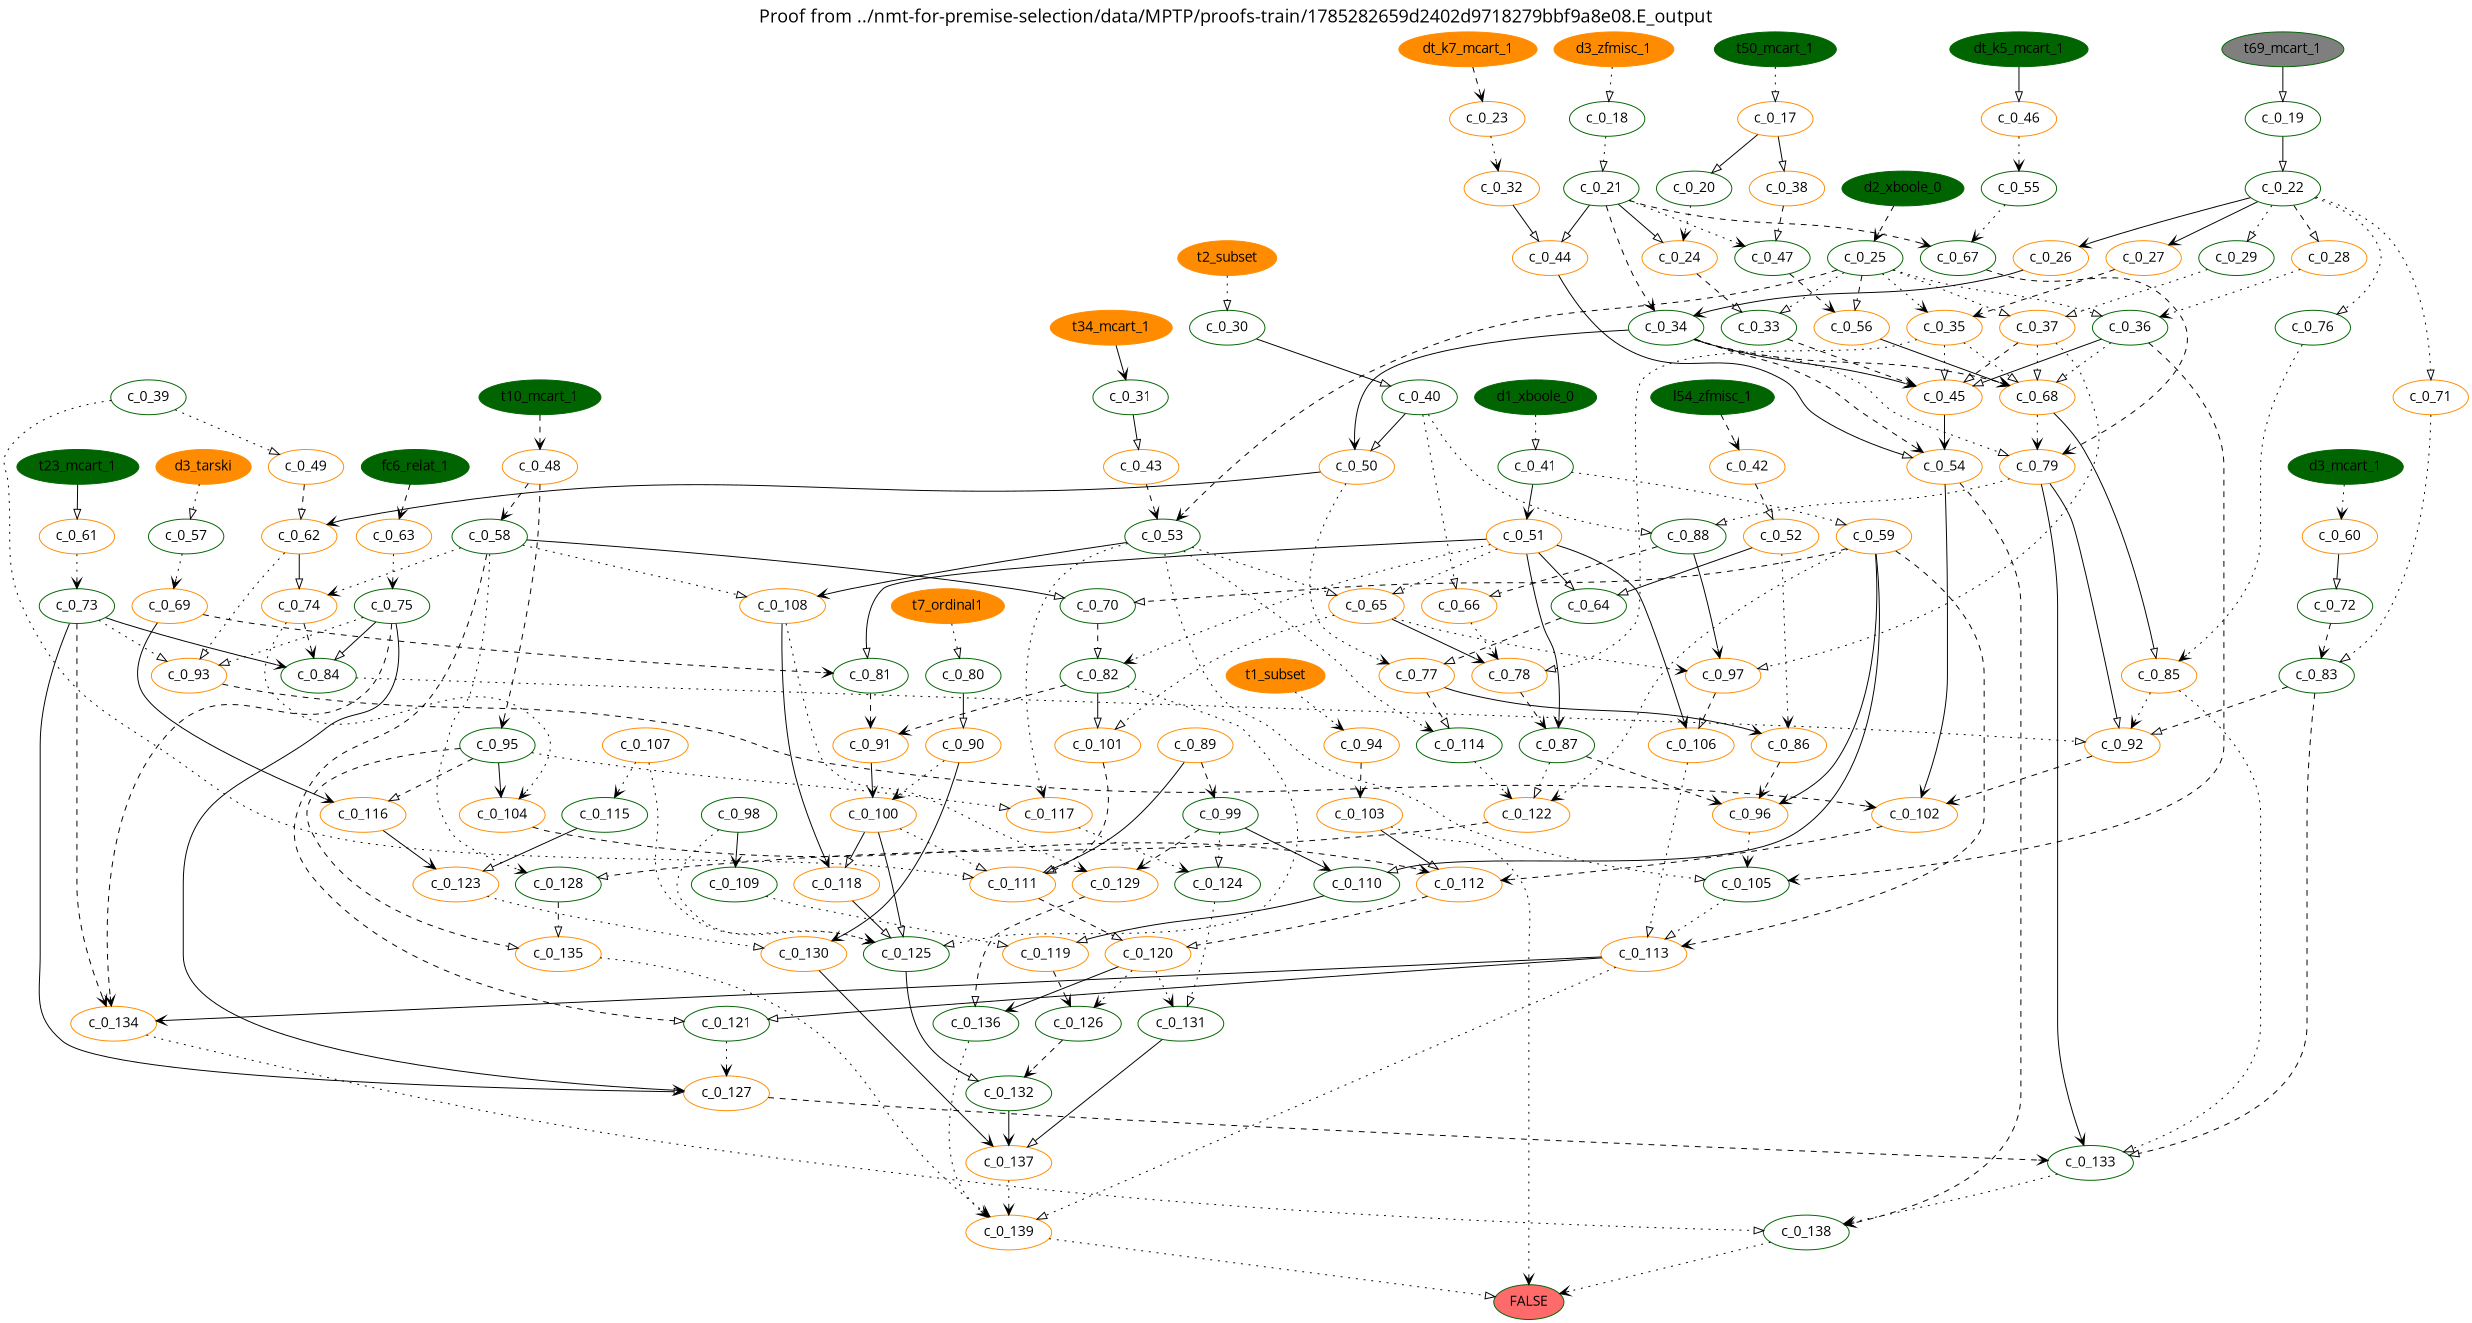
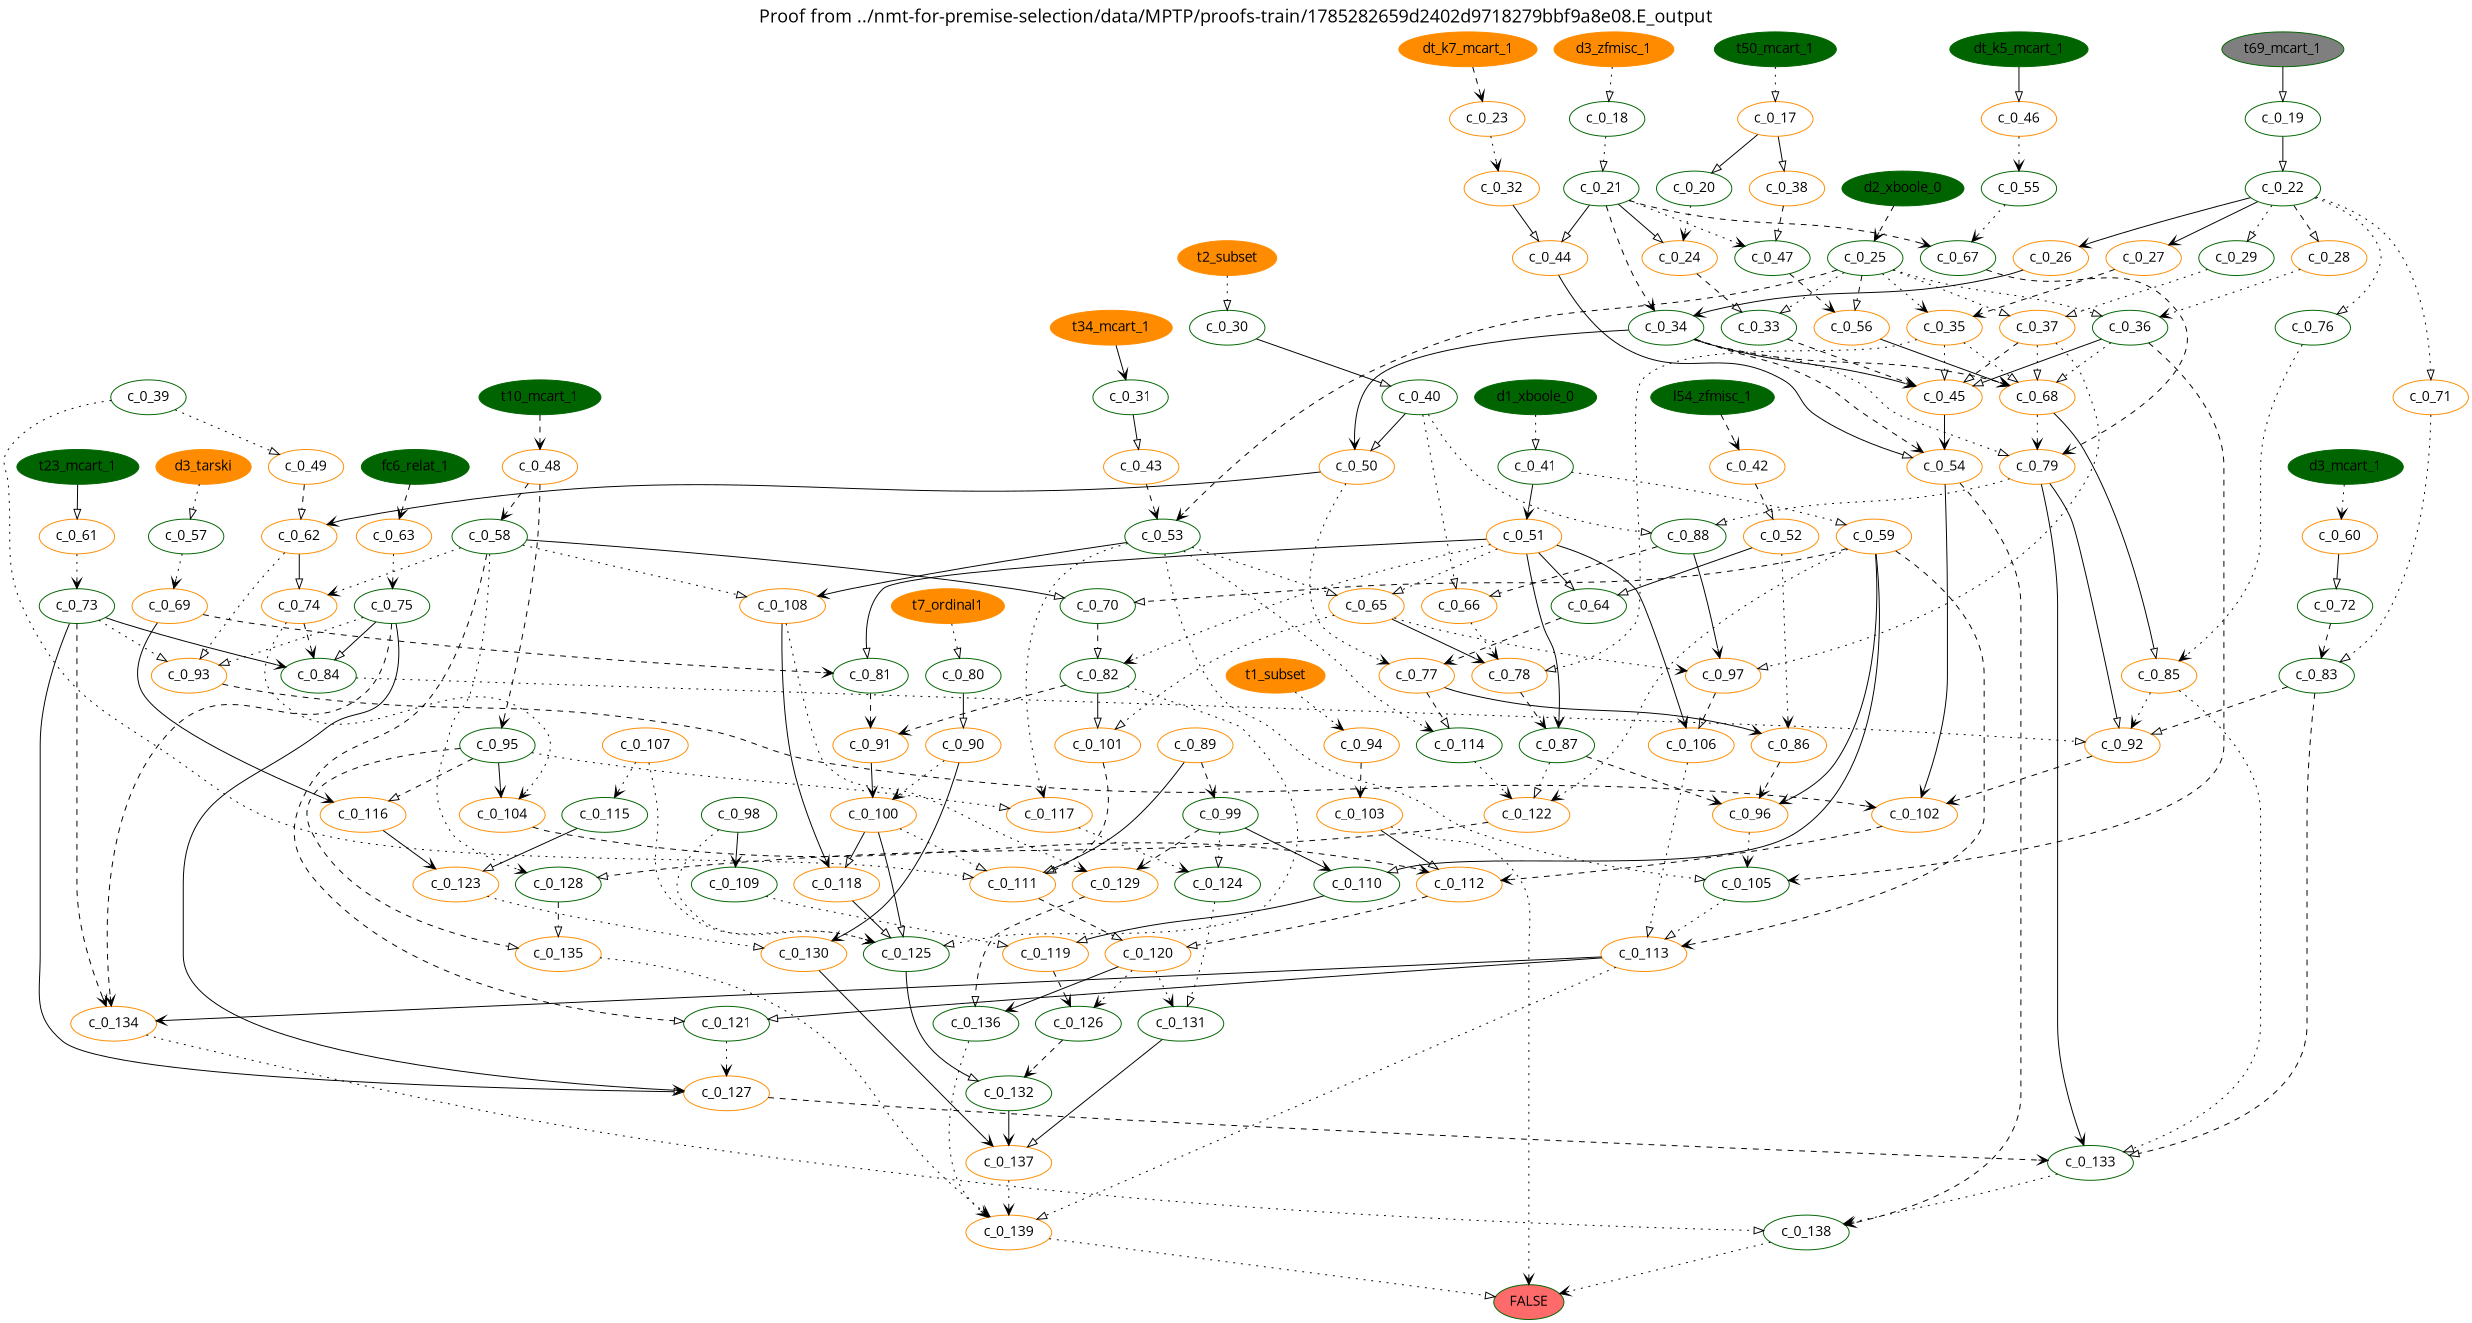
edge "c_0_64" -> "c_0_77": arrowhead onormal -> vee
